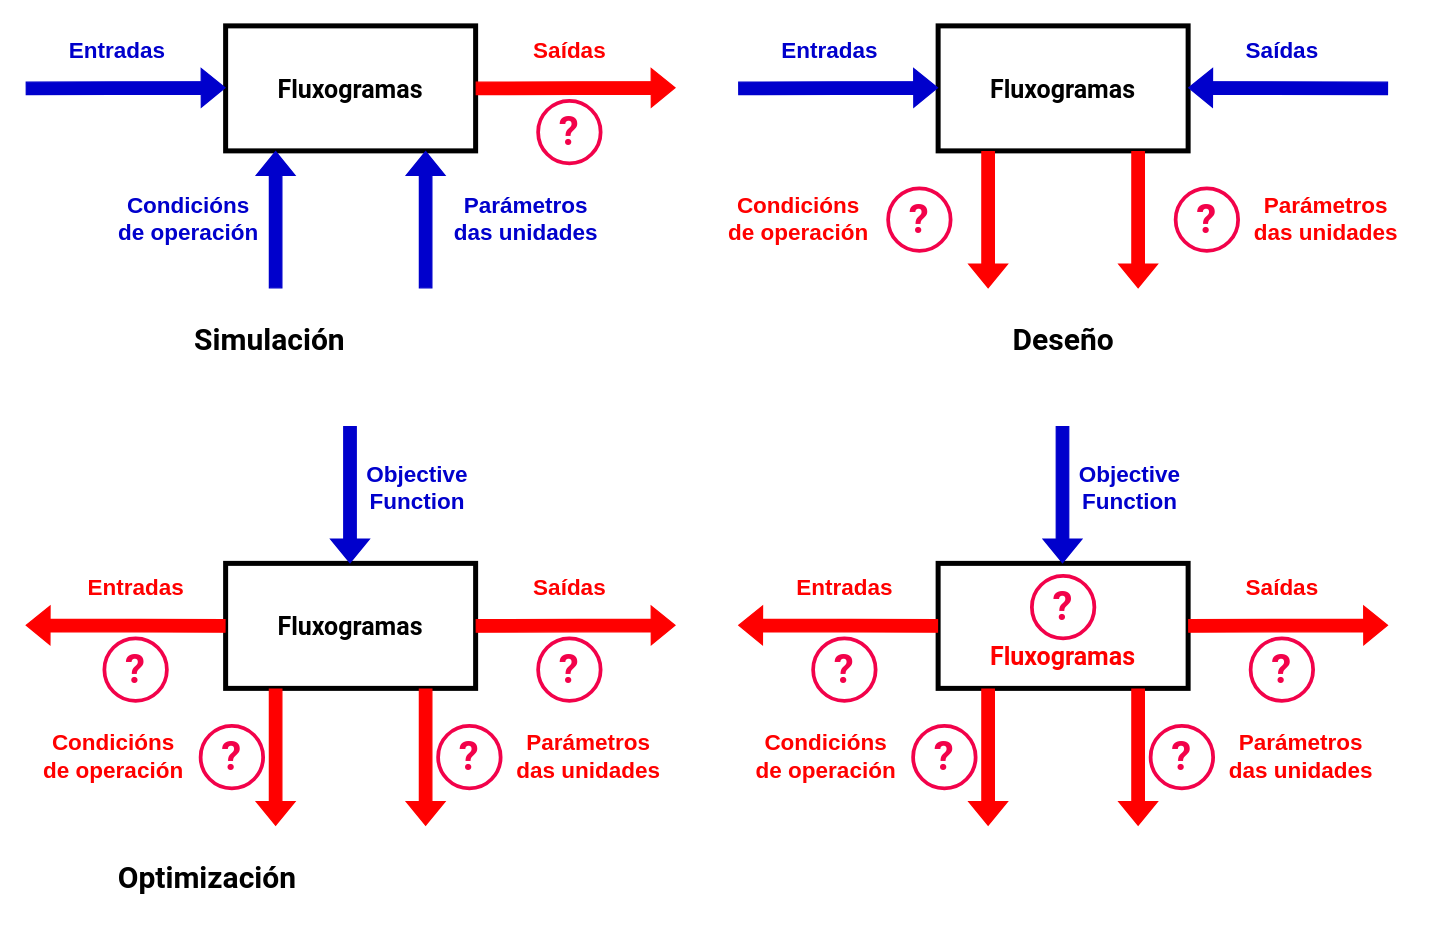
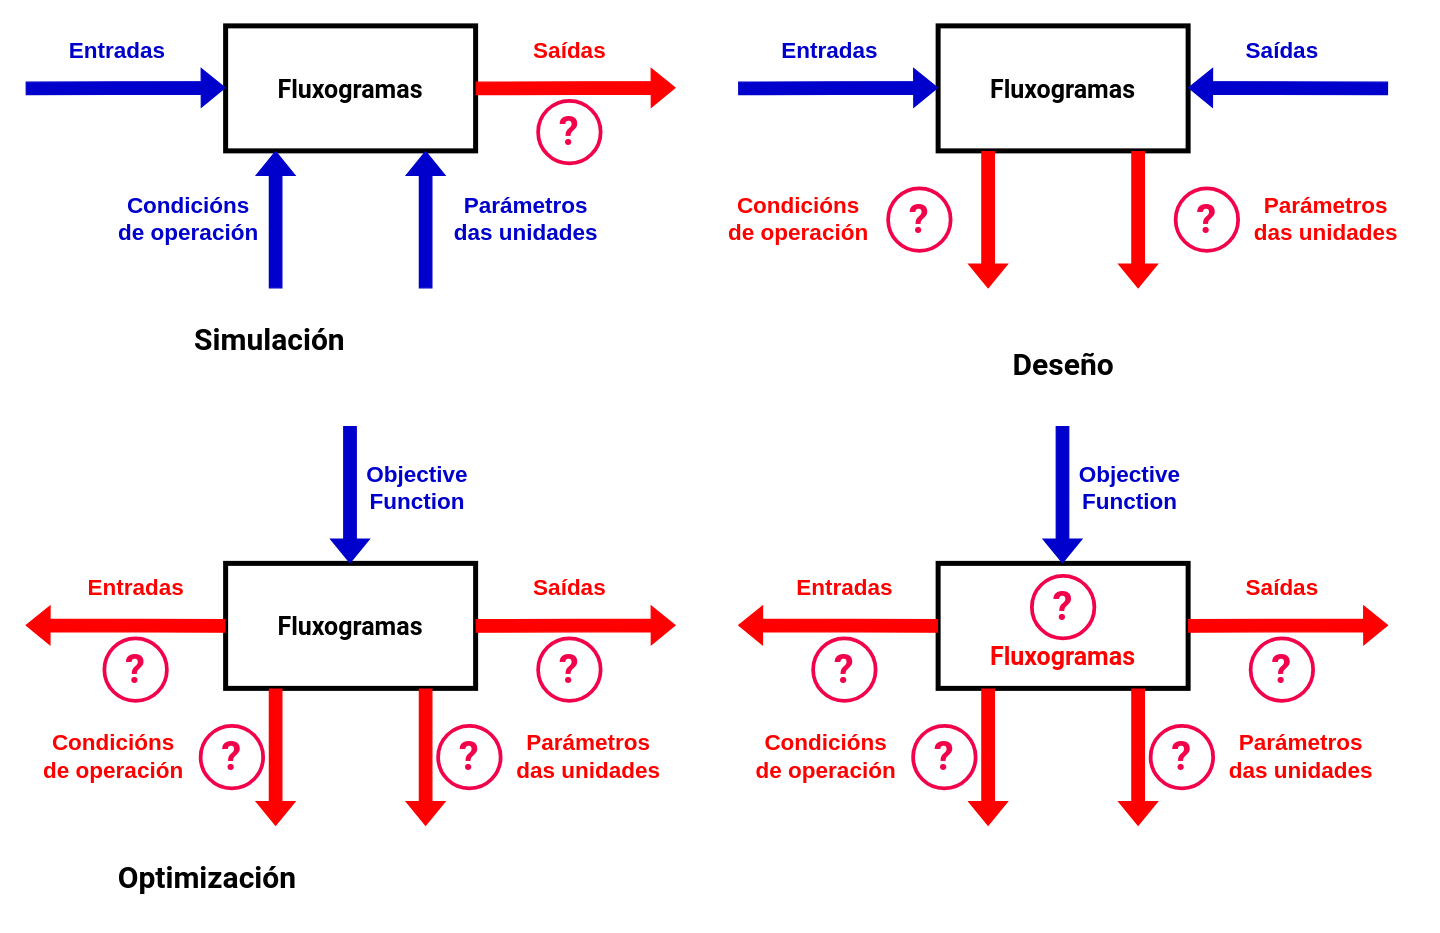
node "Deseño": moved (1063, 337) -> (1063, 362)
